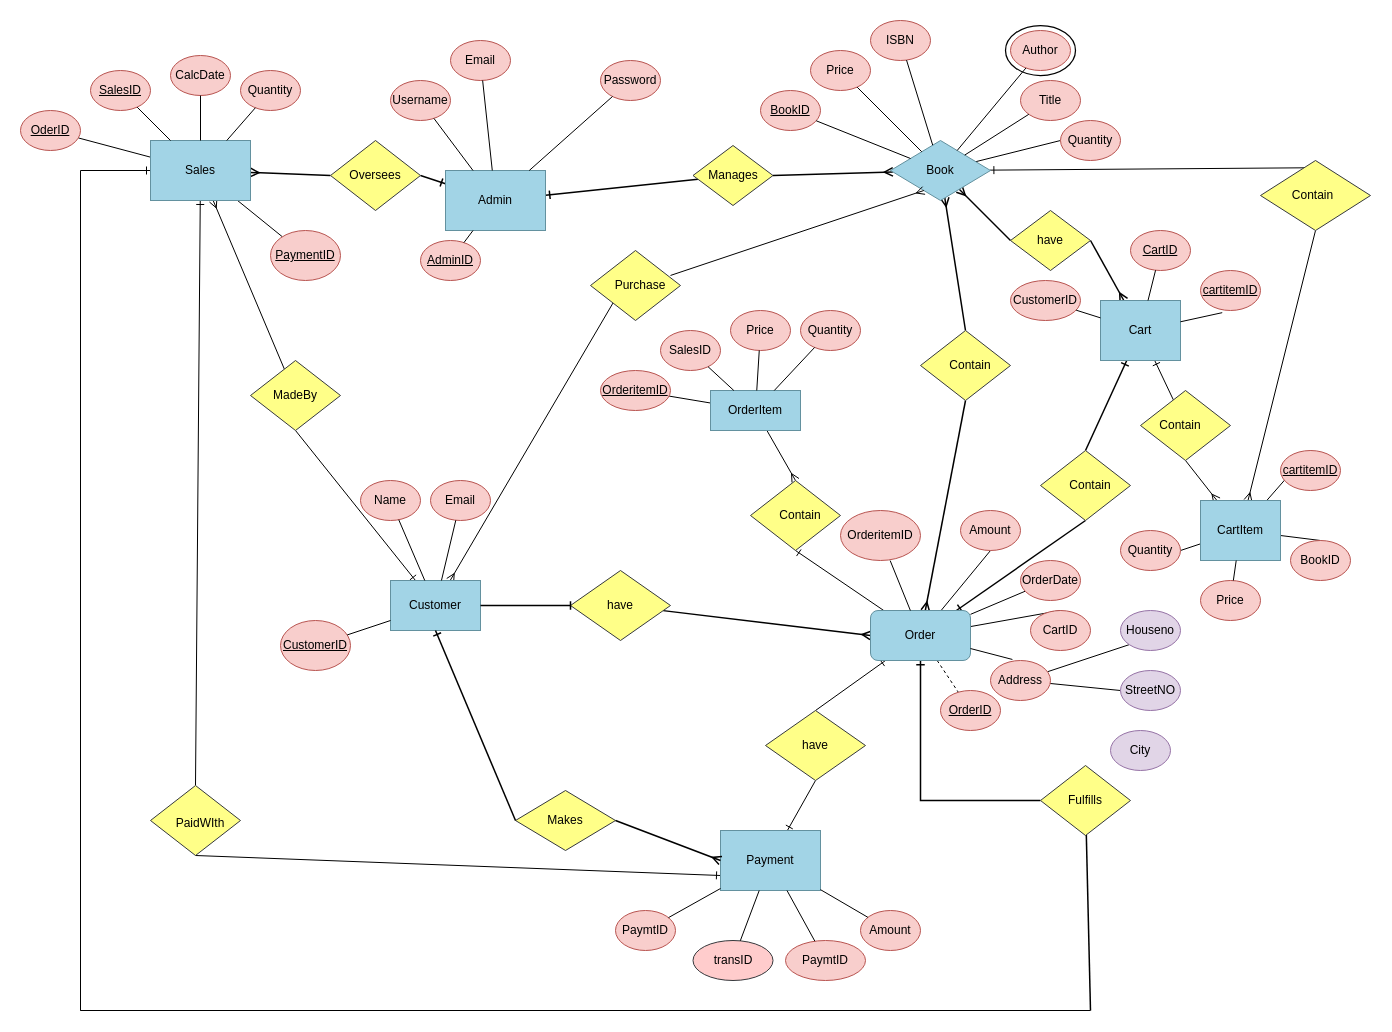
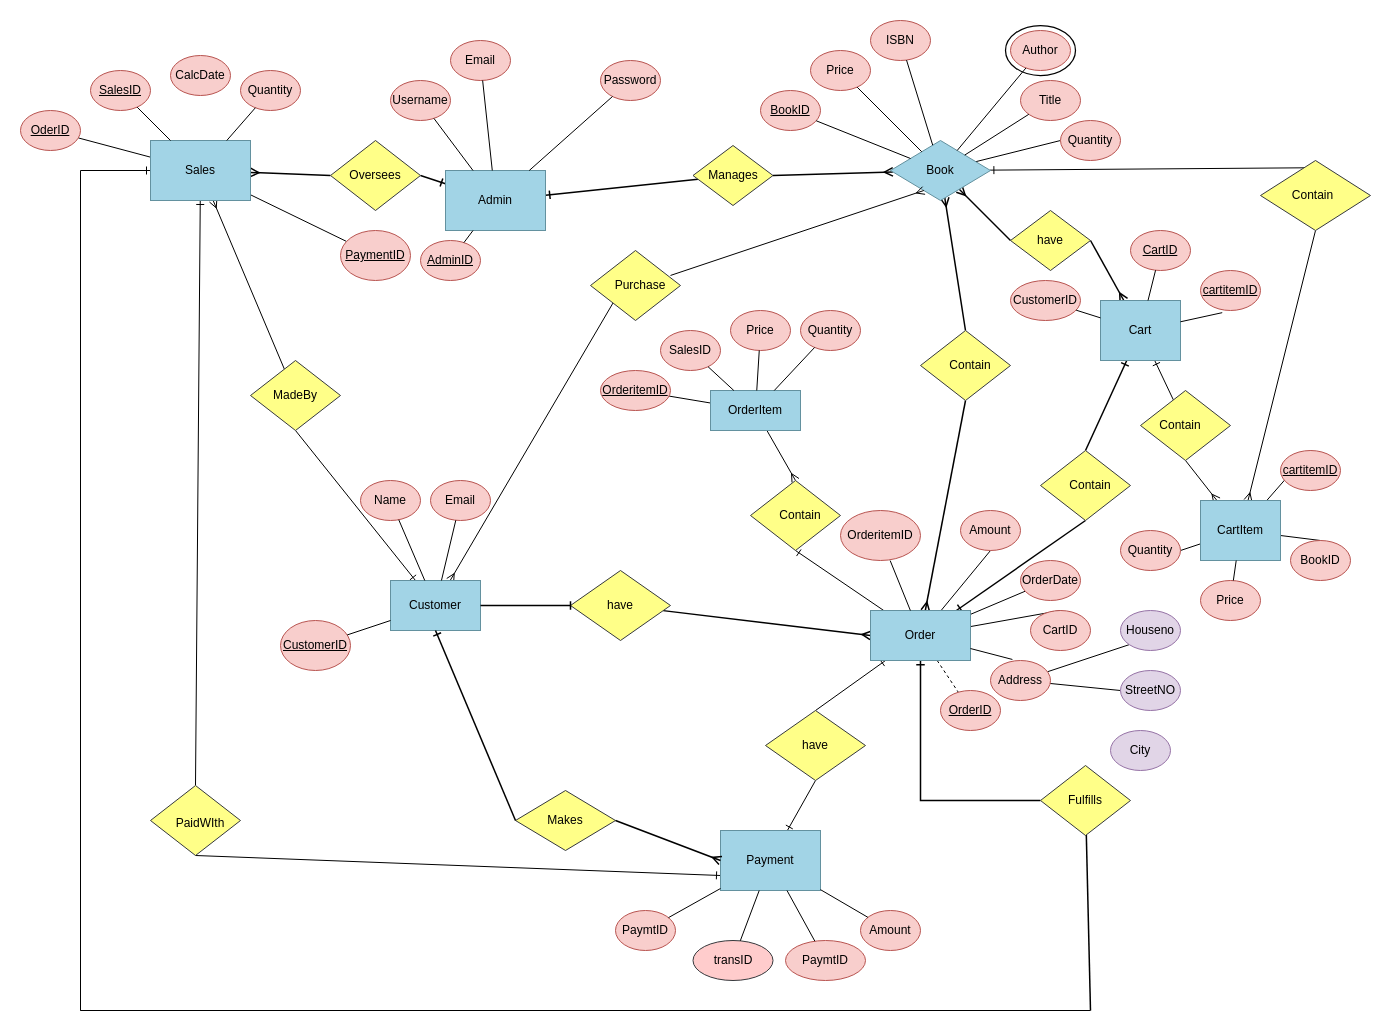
edge "CalcDate" -- "Sales": removed
node "PaymentID": moved (306, 256) -> (376, 256)
node "Order": shape rounded rectangle -> rectangle
